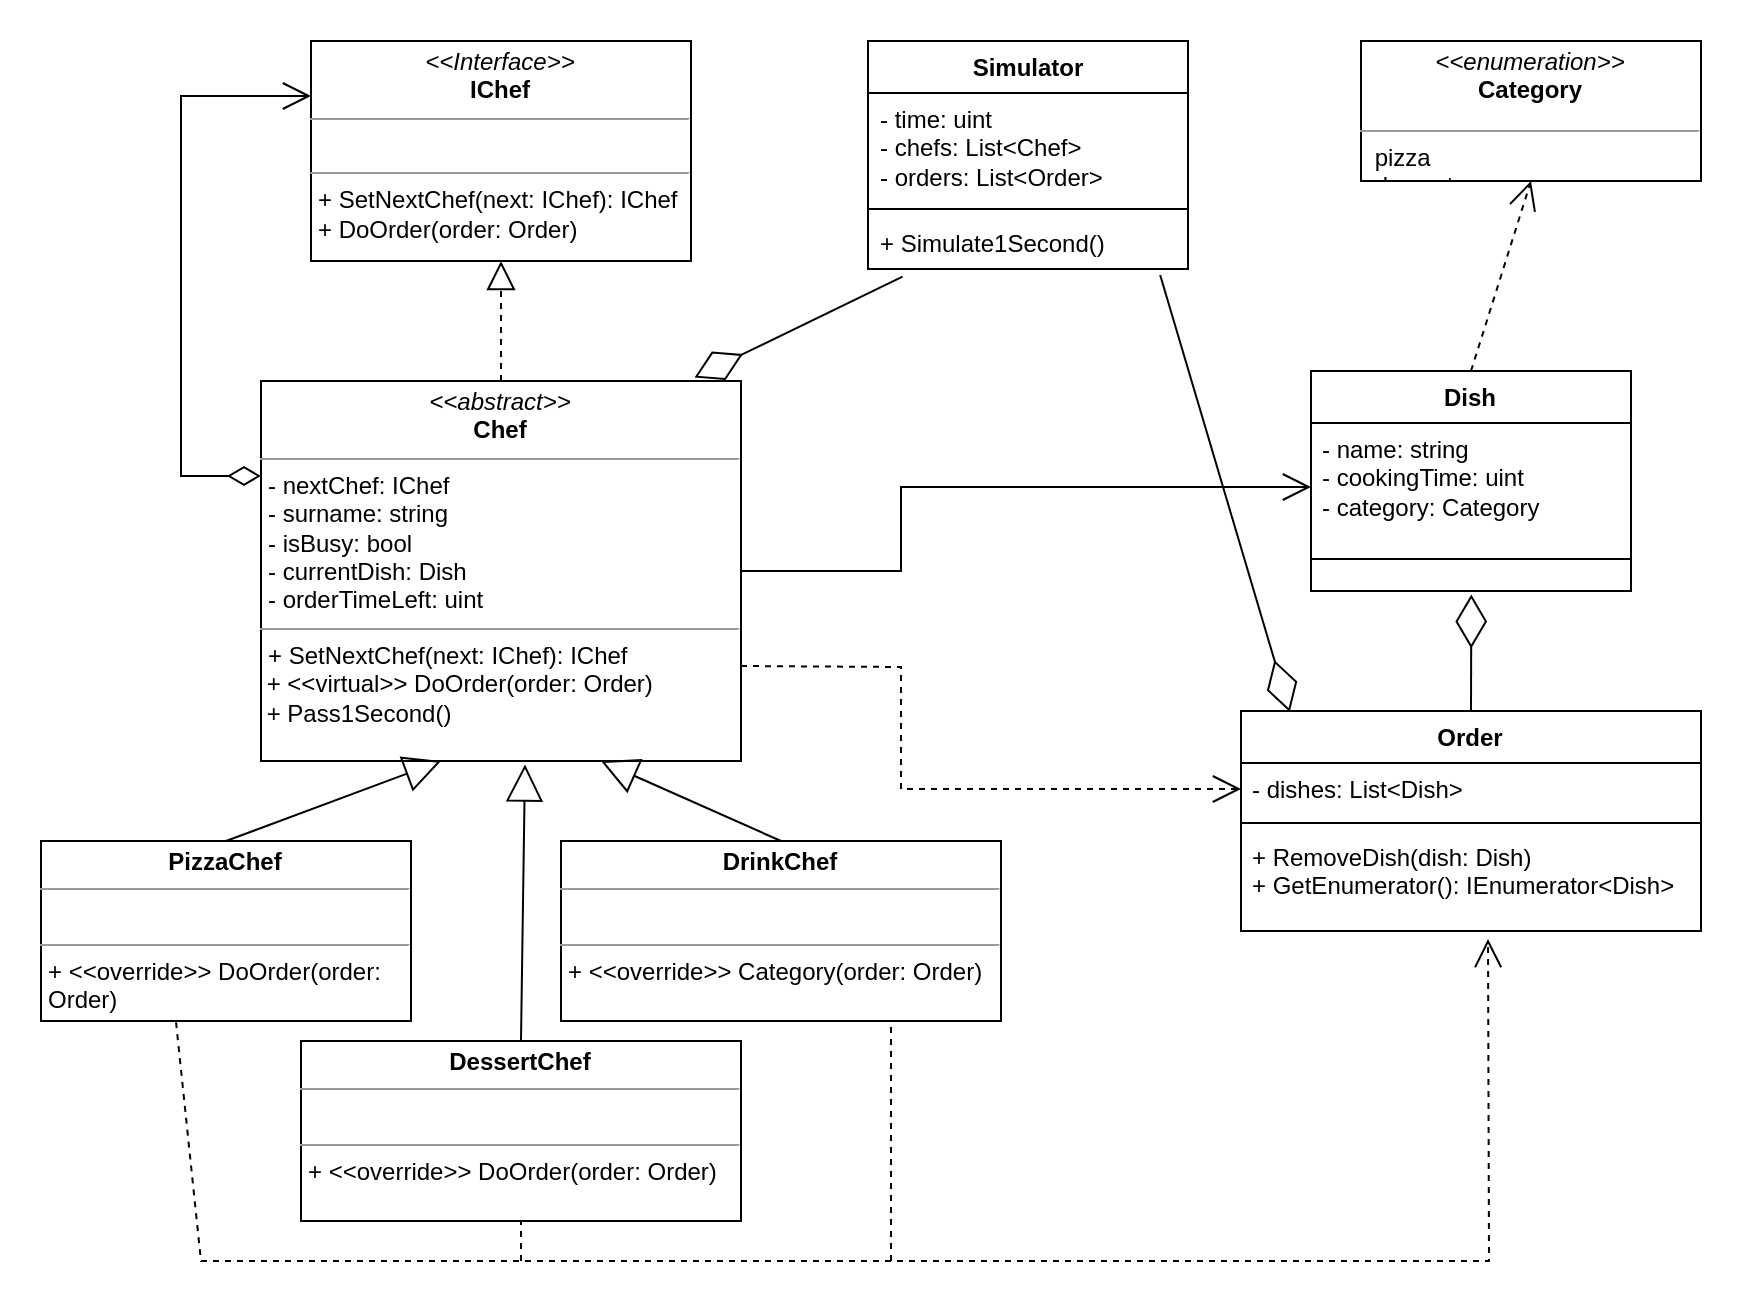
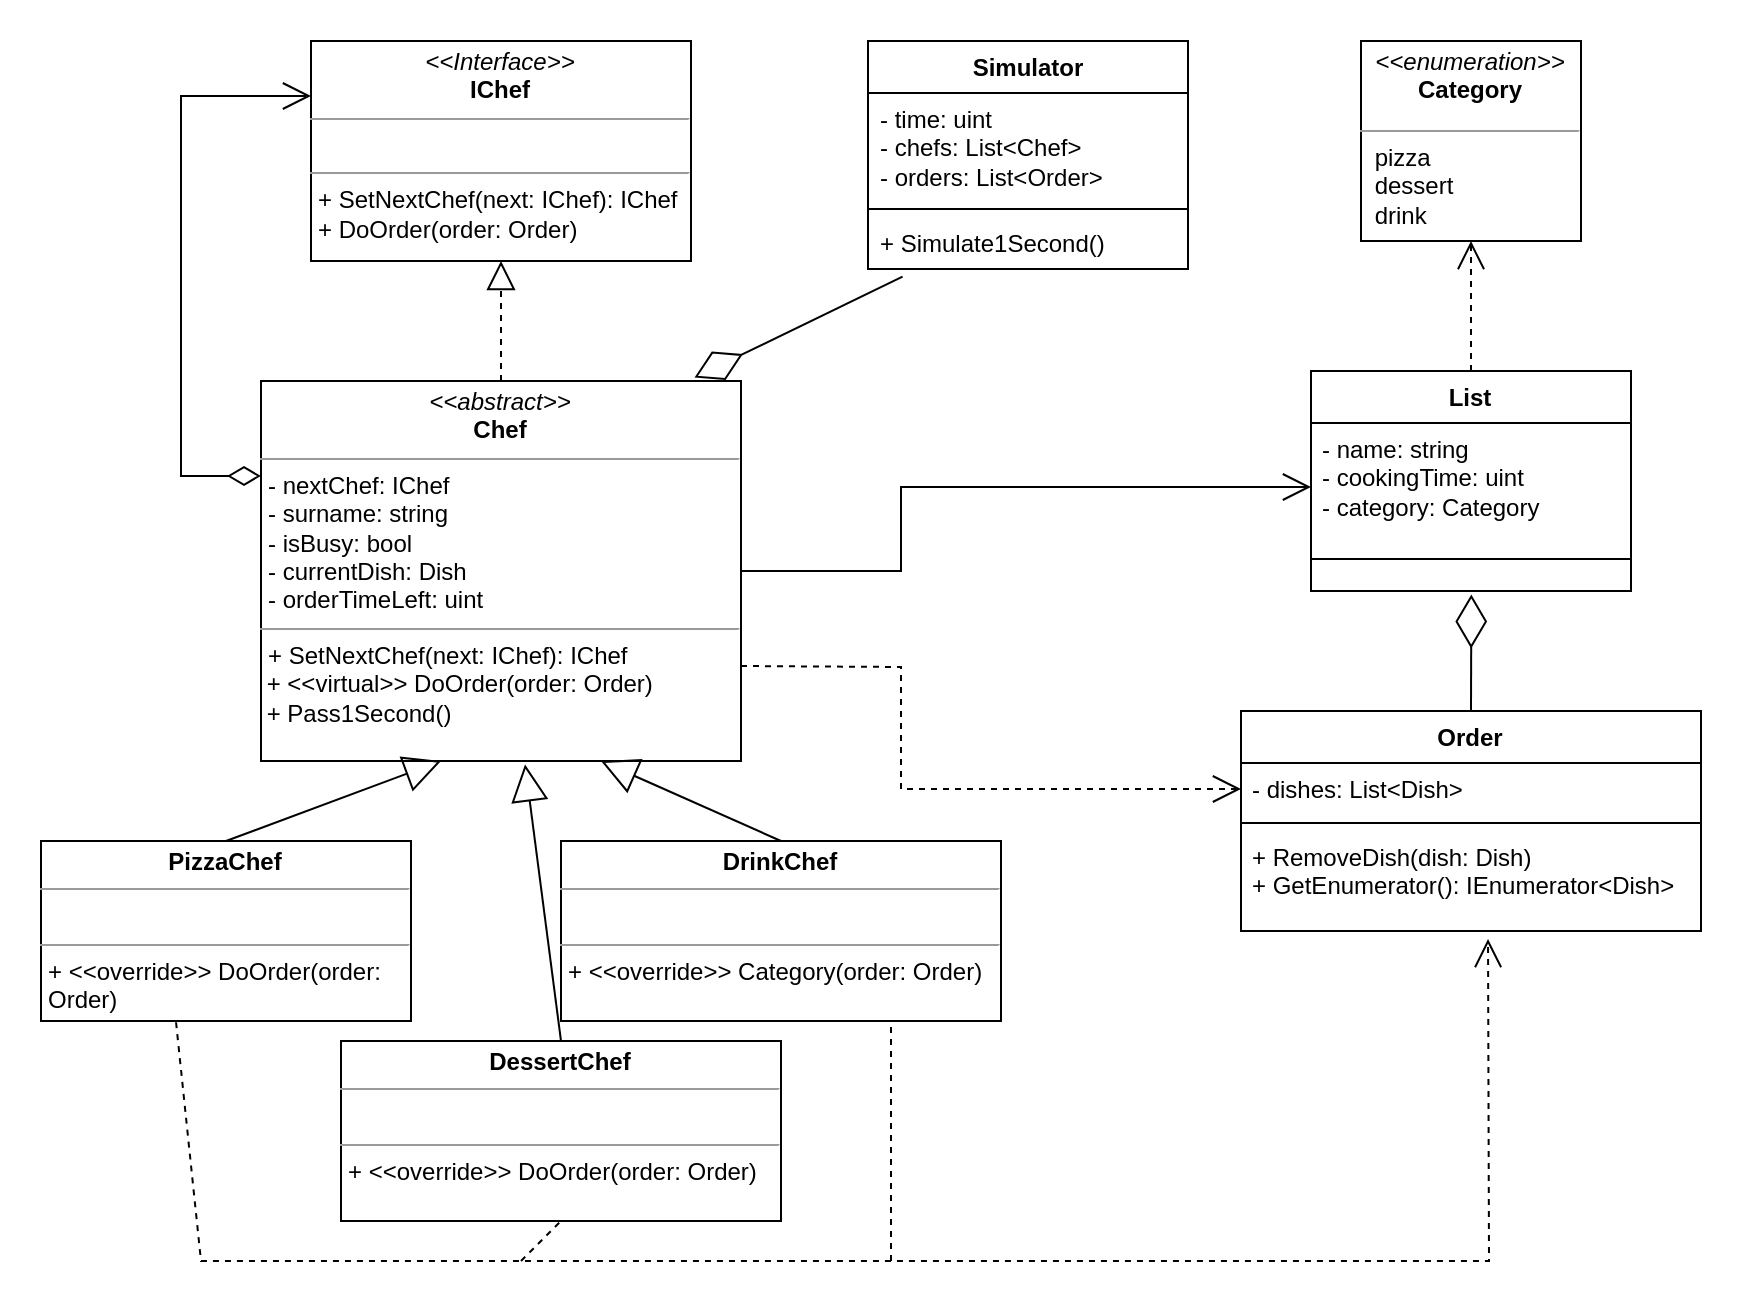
node "<<enumeration>> Category pizza dessert drink": size 340x140 -> 220x200
node "Dish": label "Dish" -> "List"
edge "+ Simulate1Second()" -> "Order": removed
node "DessertChef + <<override>> DoOrder(order: Order)": moved (521, 1131) -> (561, 1131)
